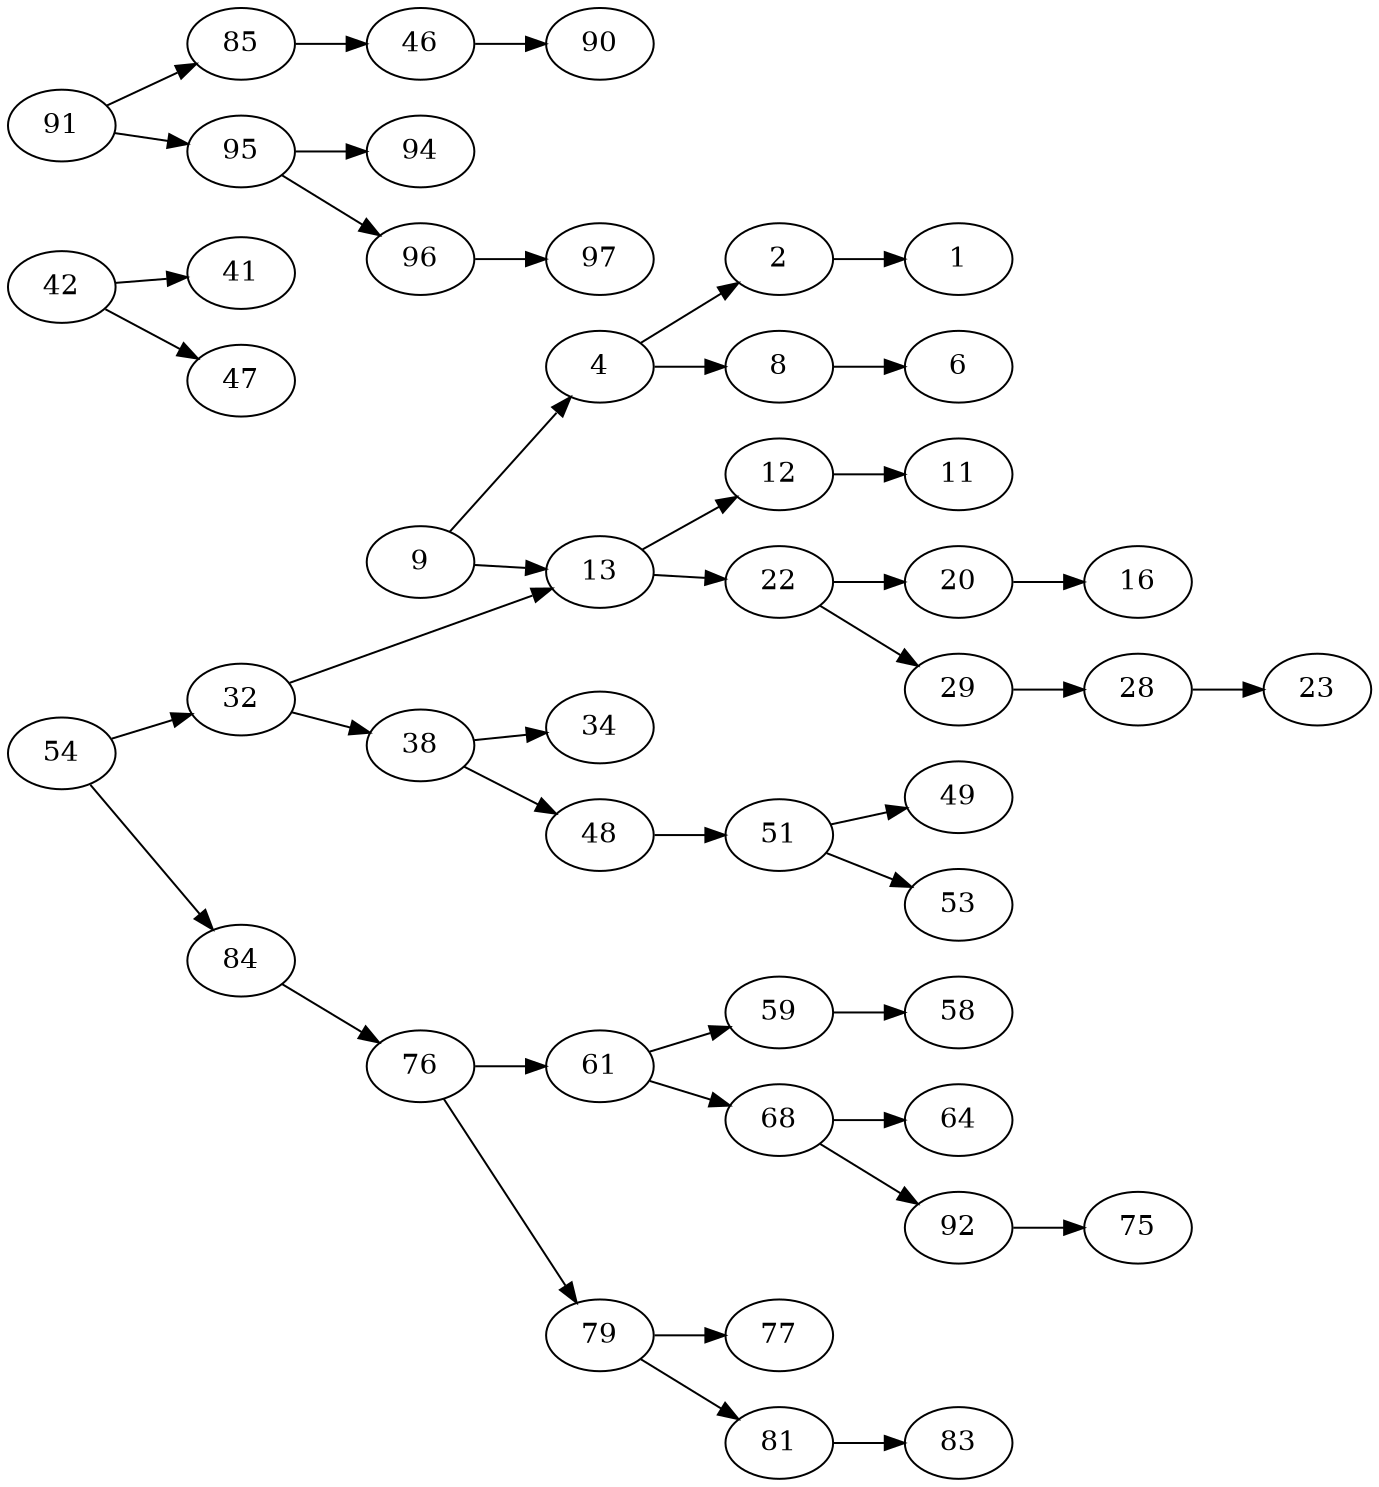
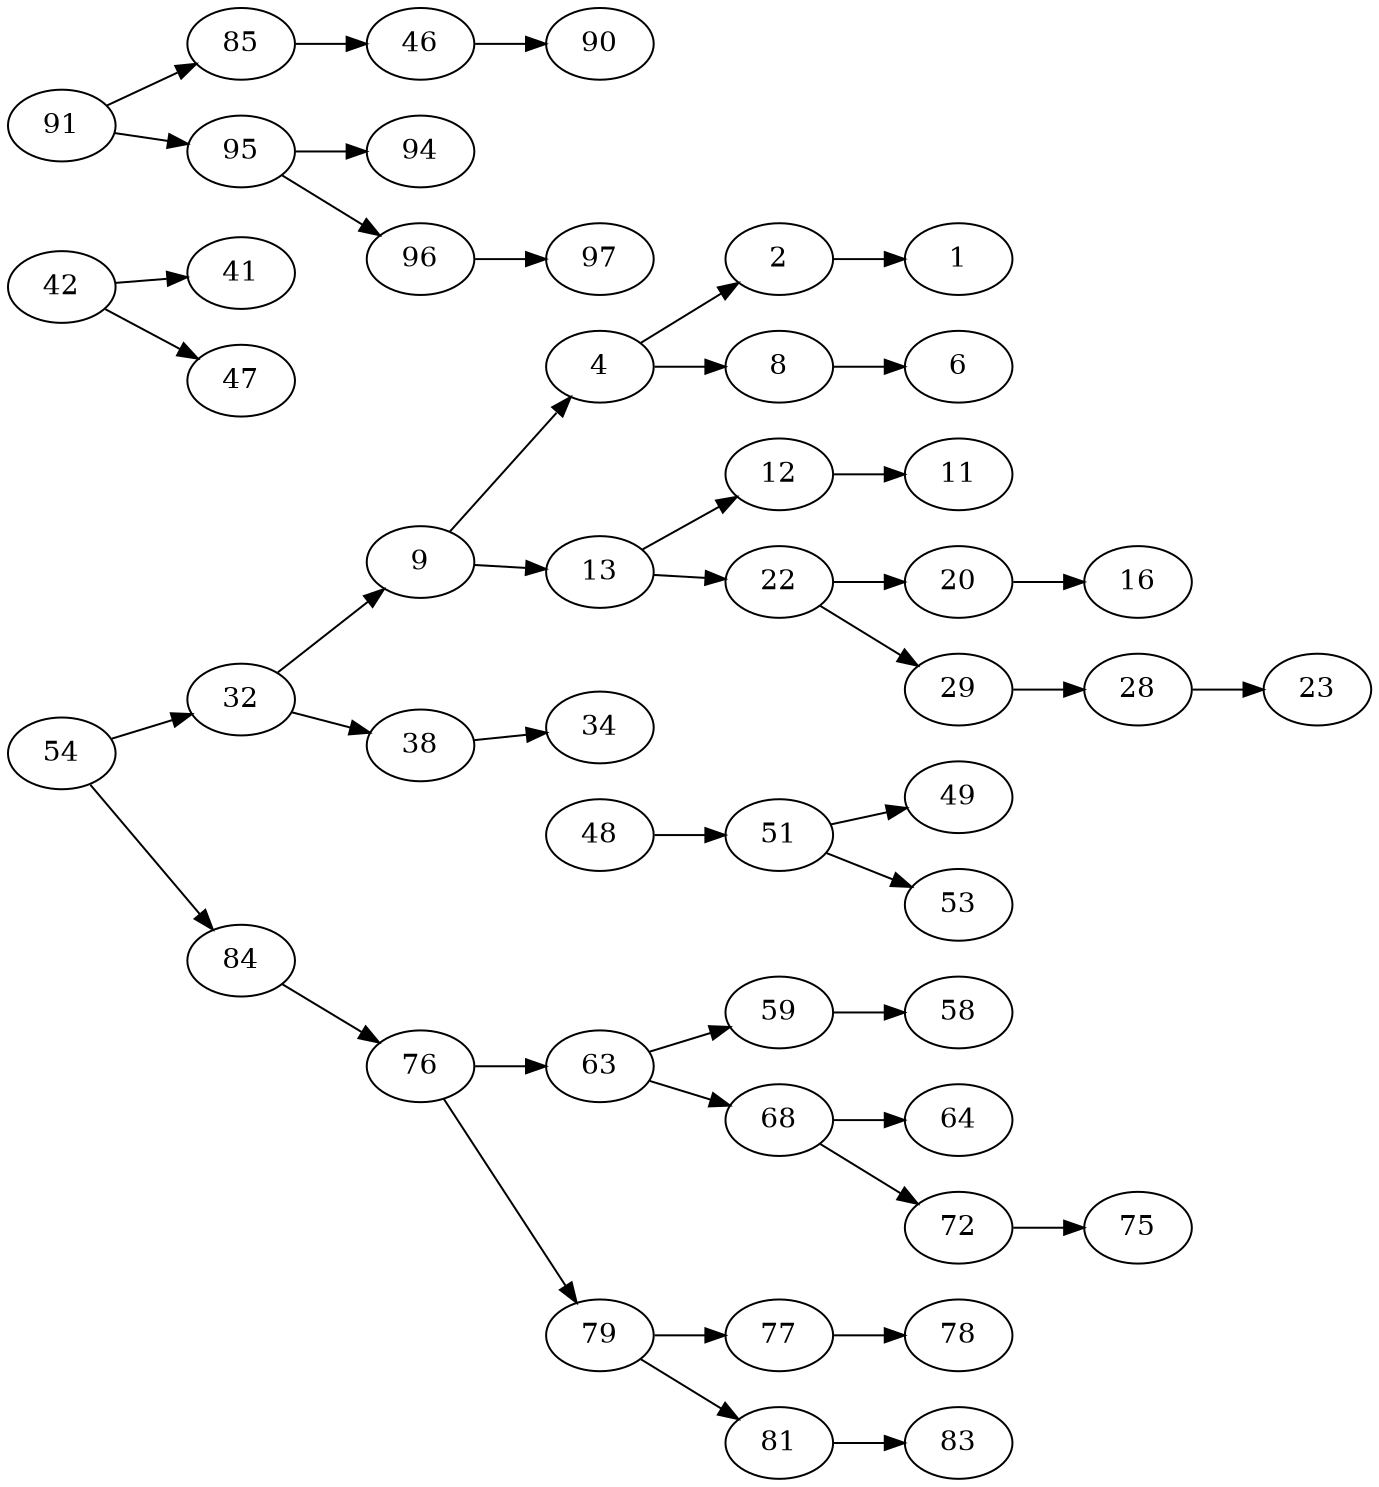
edge "32" -> "13": now "32" -> "9"
edge "38" -> "48": removed
node "61": label "61" -> "63"
node "92": label "92" -> "72"
node "78": added
